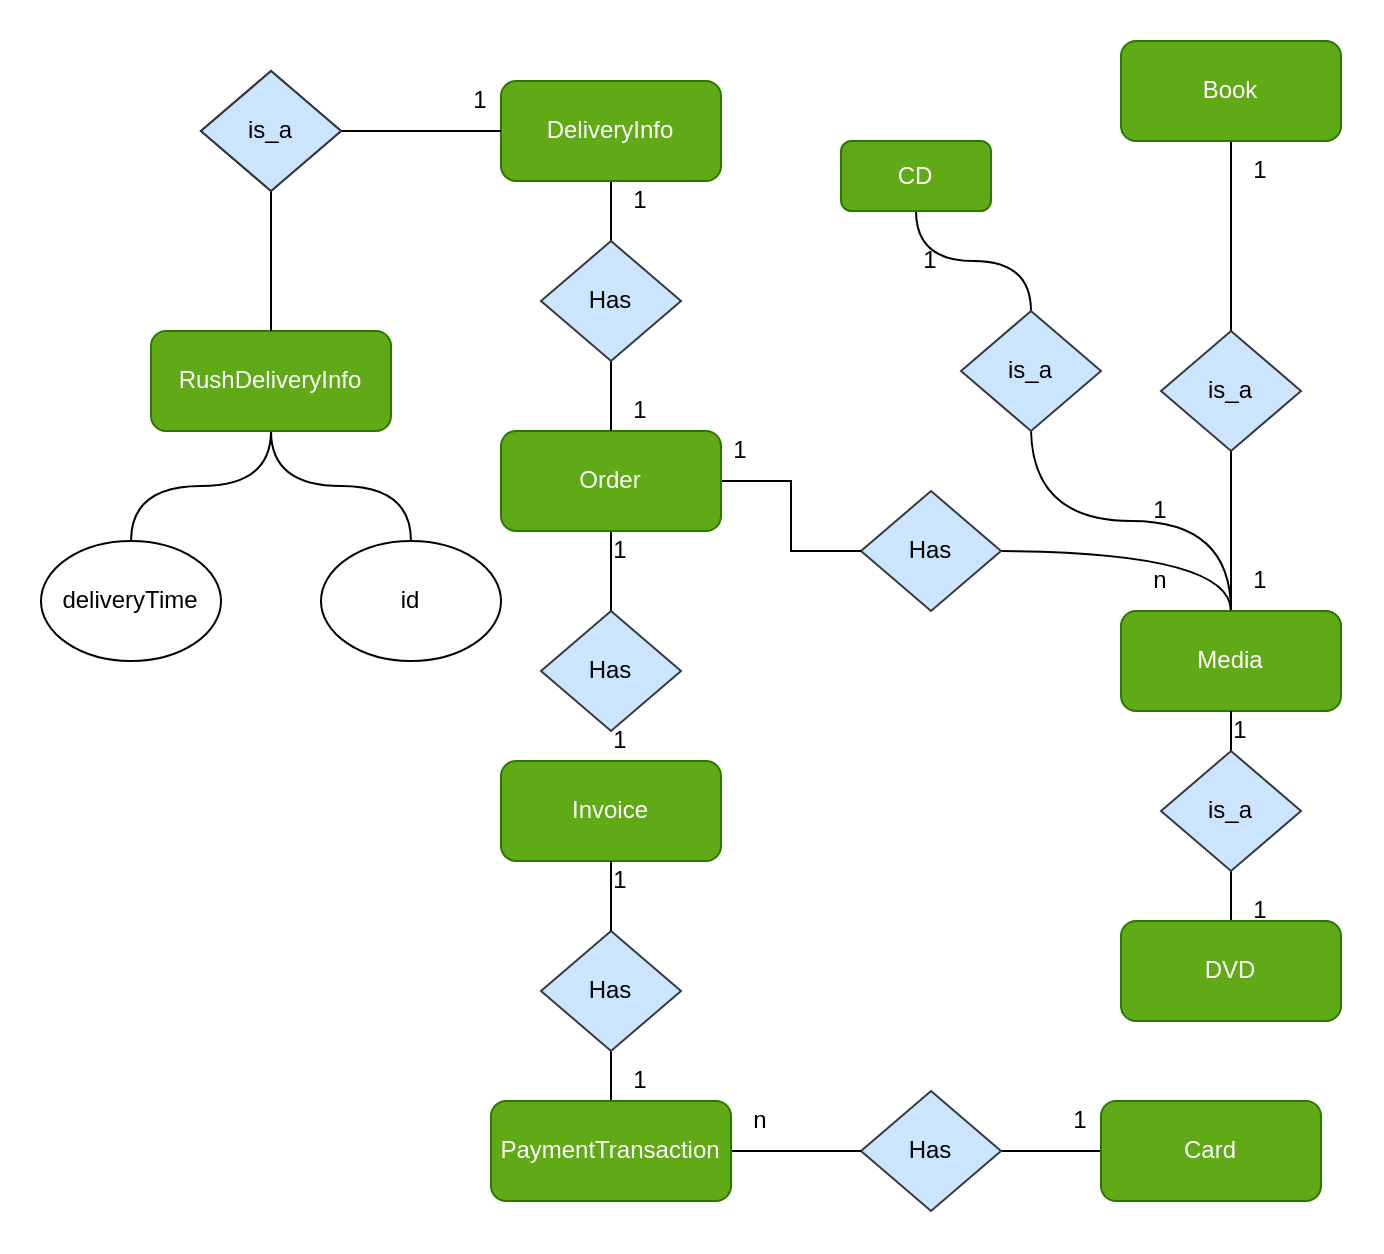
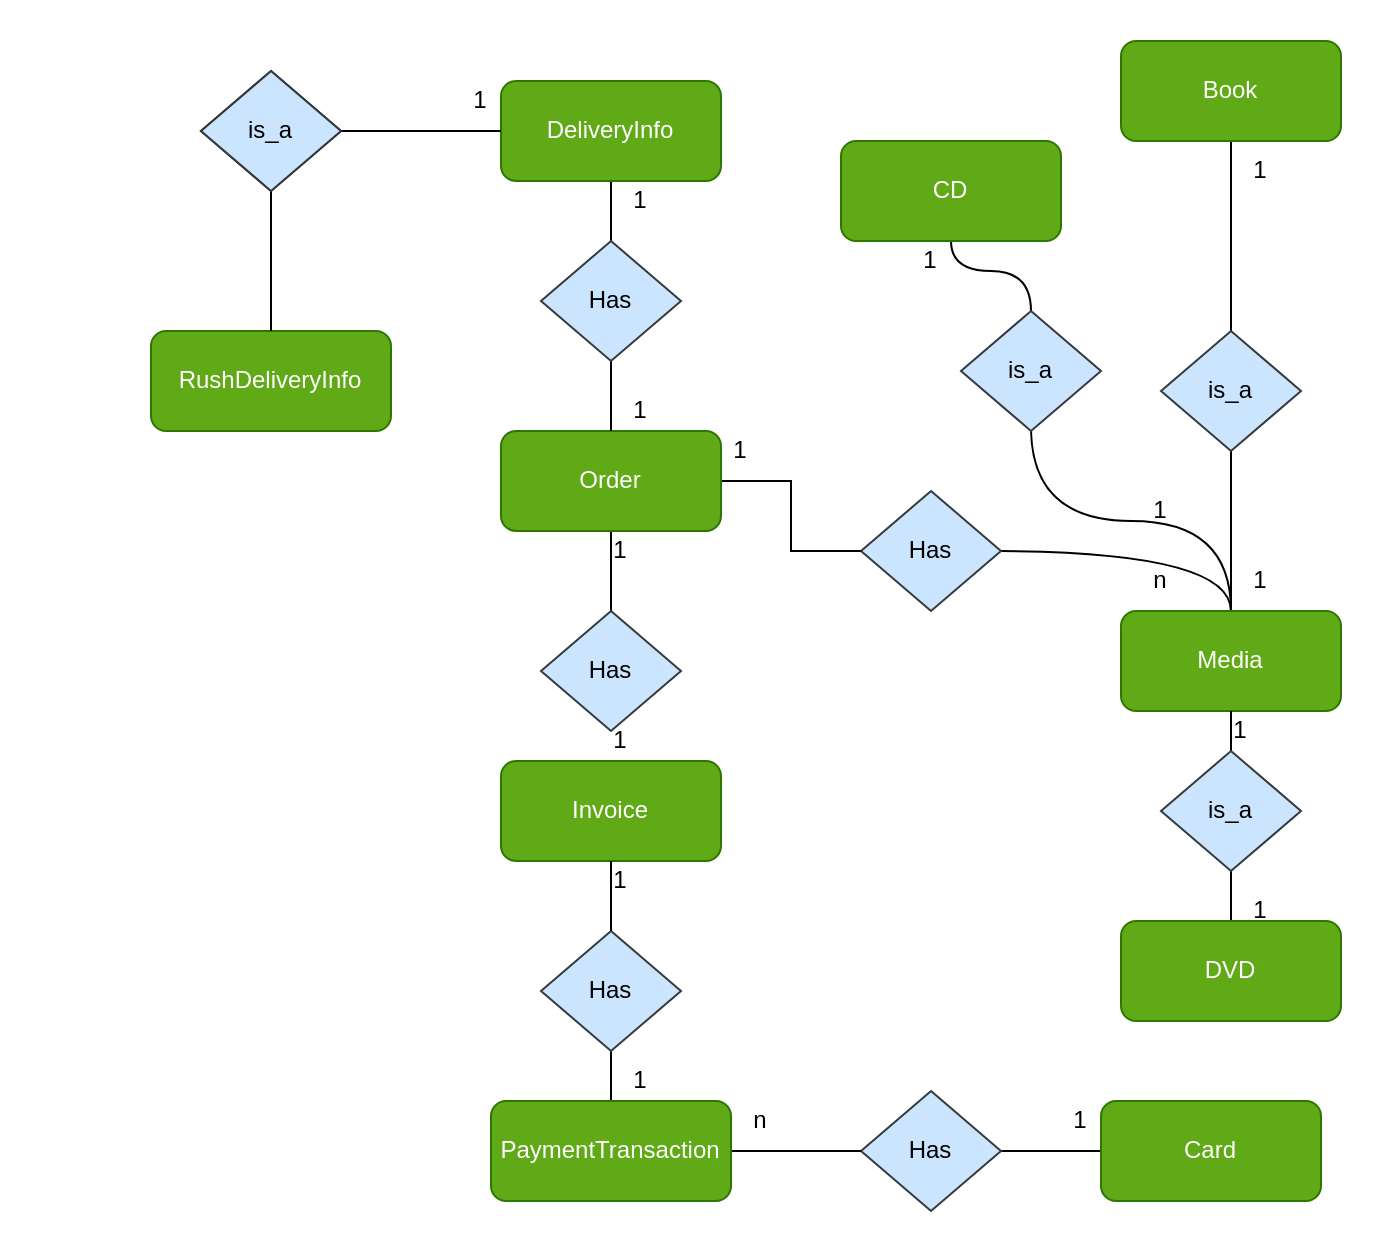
node "CD": size 150x70 -> 220x100
edge "RushDeliveryInfo" -- "deliveryTime": removed
edge "RushDeliveryInfo" -- "id": removed
node "deliveryTime": removed
node "id": removed
